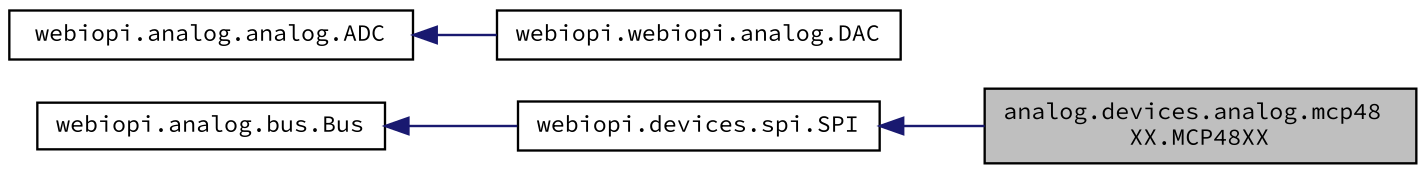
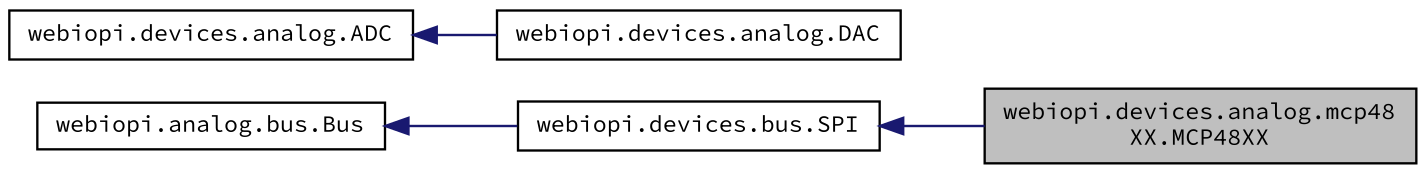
node "webiopi.analog.analog.ADC": label "webiopi.analog.analog.ADC" -> "webiopi.devices.analog.ADC"
node "webiopi.webiopi.analog.DAC": label "webiopi.webiopi.analog.DAC" -> "webiopi.devices.analog.DAC"
node "webiopi.devices.spi.SPI": label "webiopi.devices.spi.SPI" -> "webiopi.devices.bus.SPI"
node "analog.devices.analog.mcp48 XX.MCP48XX": label "analog.devices.analog.mcp48 XX.MCP48XX" -> "webiopi.devices.analog.mcp48 XX.MCP48XX"
